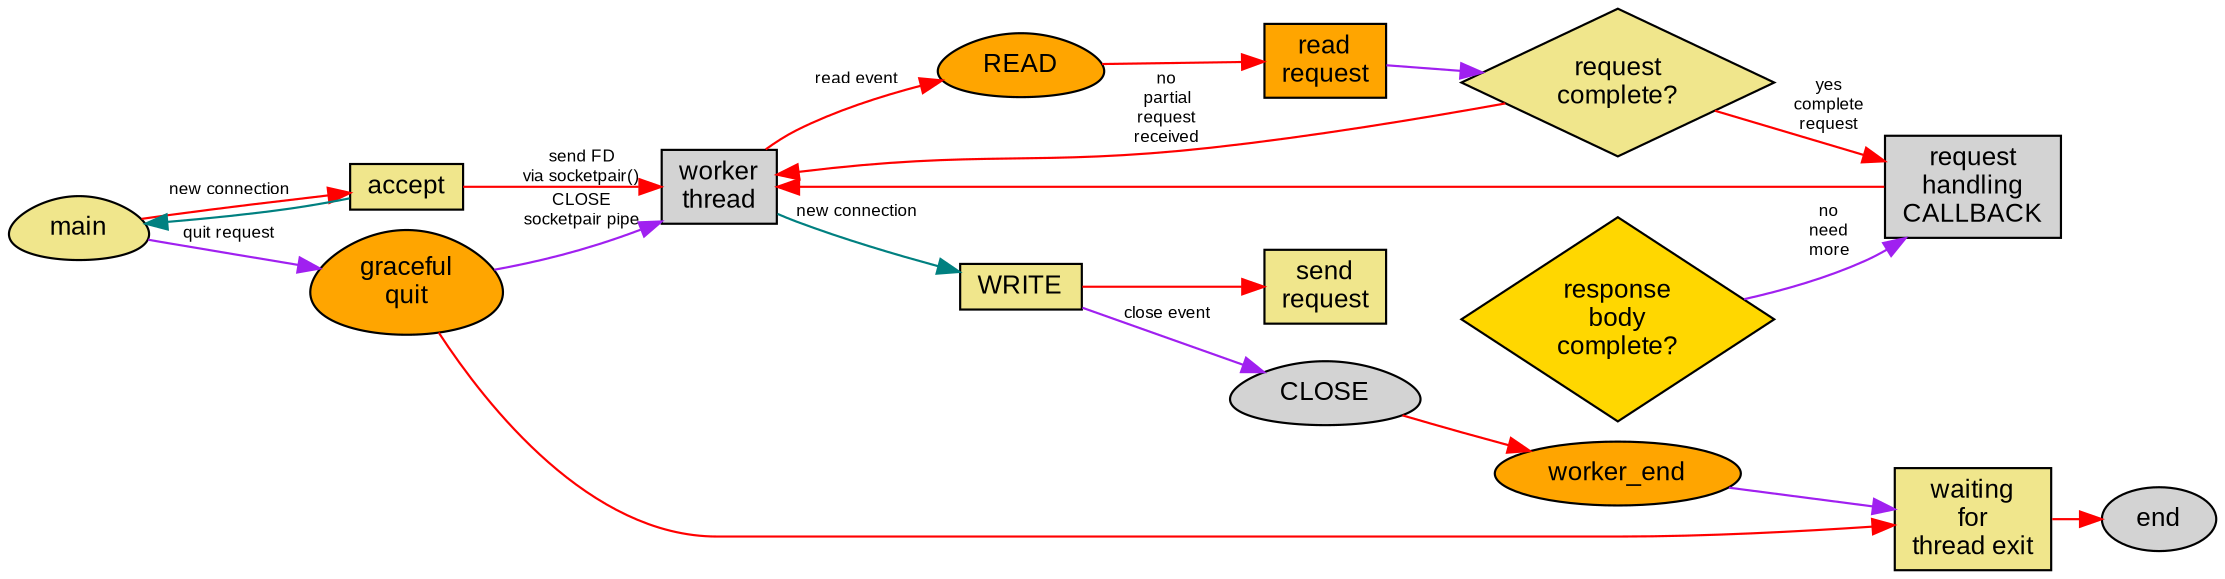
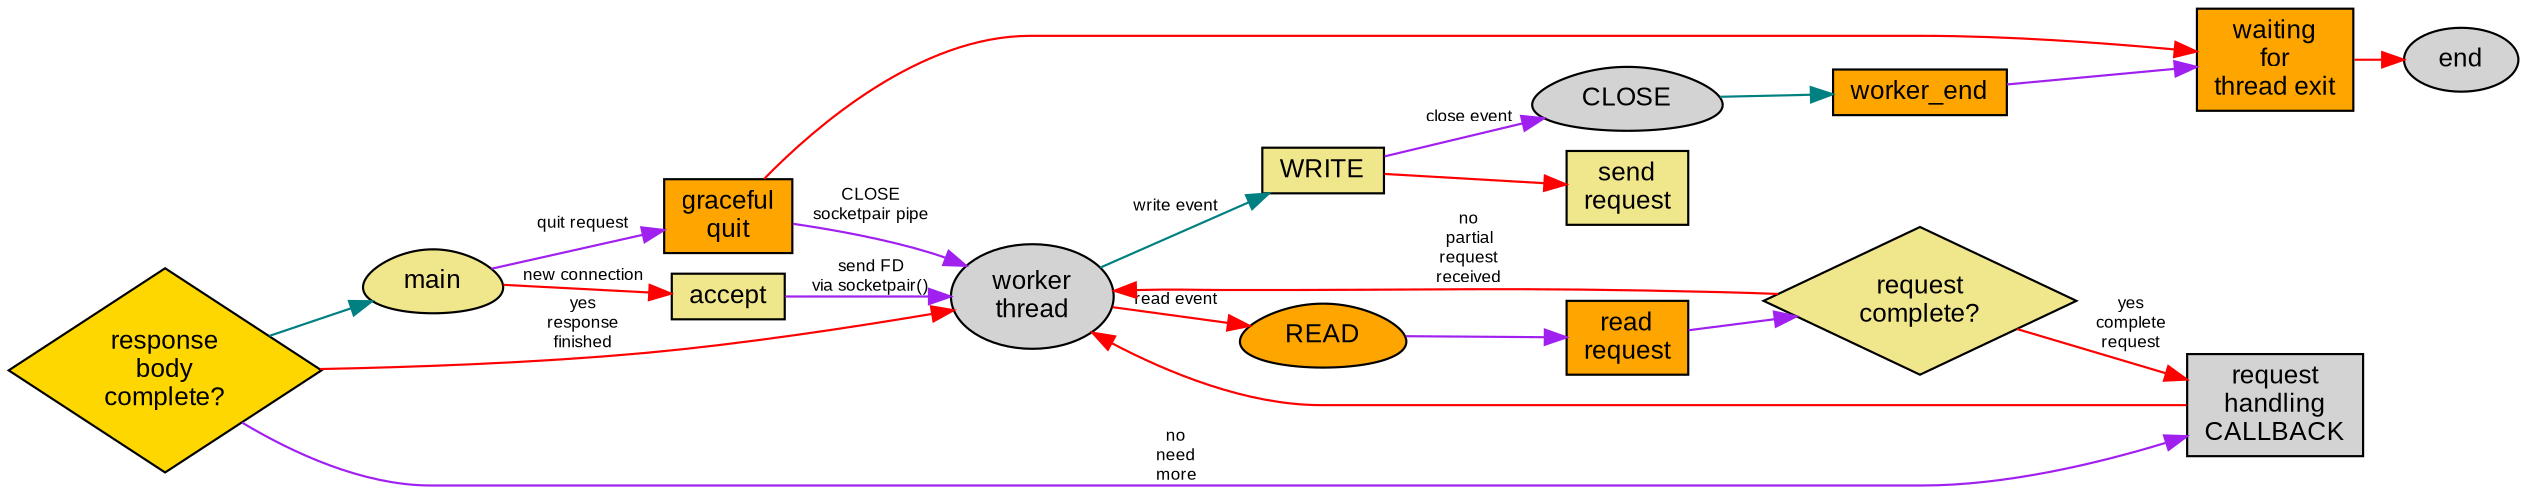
edge "READ" -> "read request": color red -> purple
edge "accept" -> "worker thread": color red -> purple
node "worker thread": shape box -> ellipse
edge "worker thread" -> "WRITE": label "new connection" -> "write event"
edge "accept" -> "main": now "response body complete?" -> "main"
node "graceful quit": shape egg -> box
edge "response body complete?" -> "worker thread": added, label "yes response finished"
edge "CLOSE" -> "worker_end": color red -> teal
node "worker_end": shape ellipse -> box
node "waiting for thread exit": fillcolor khaki -> orange
